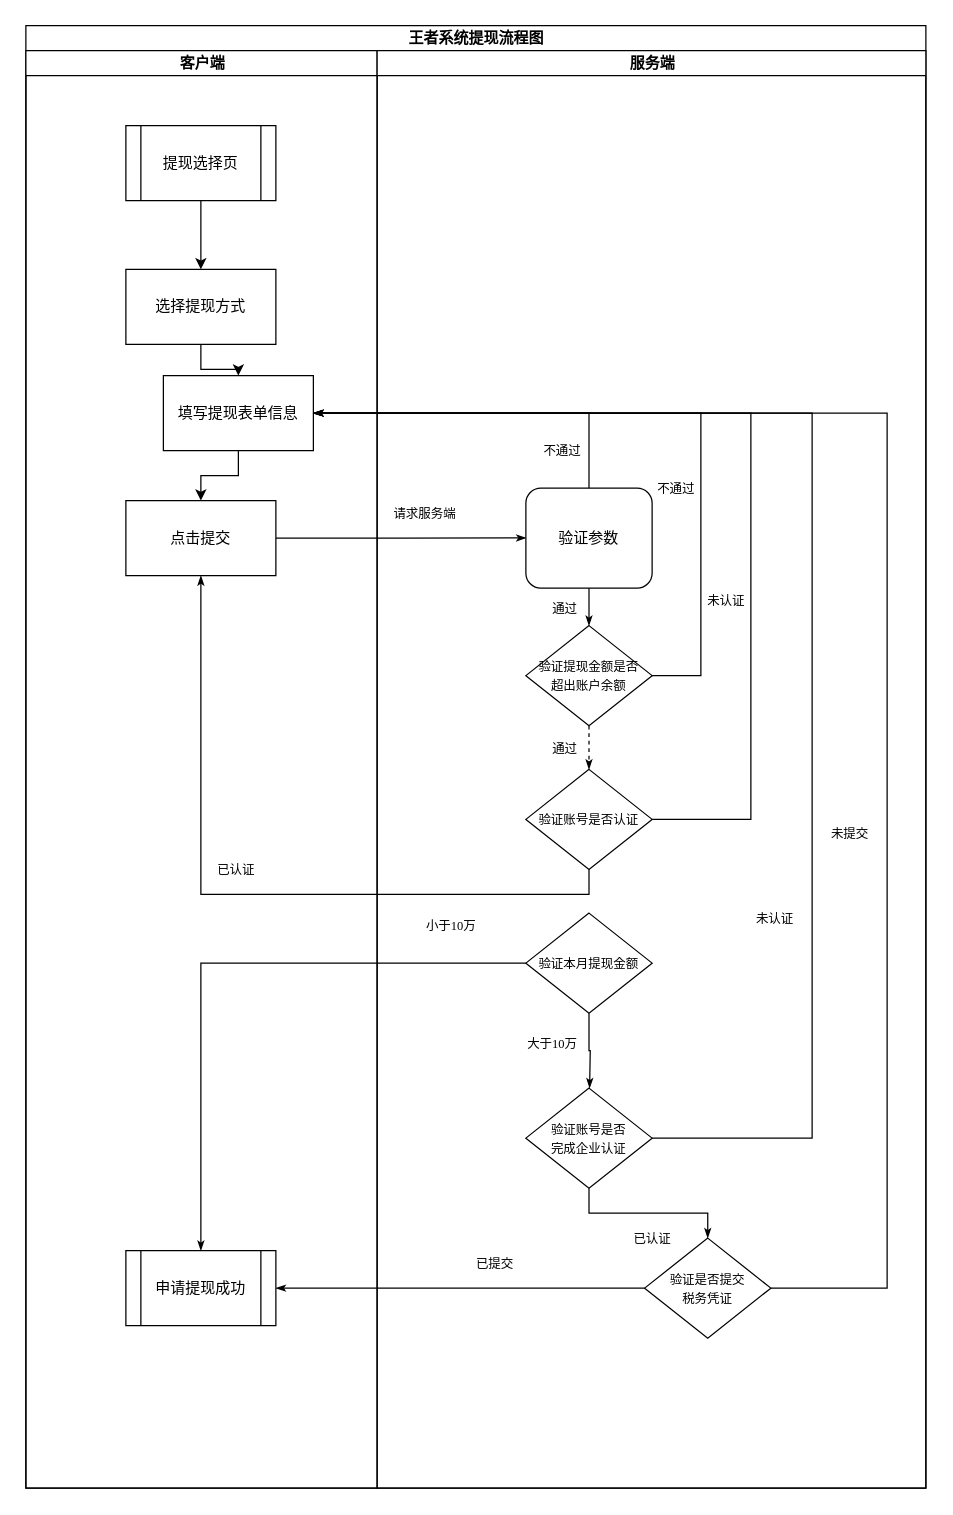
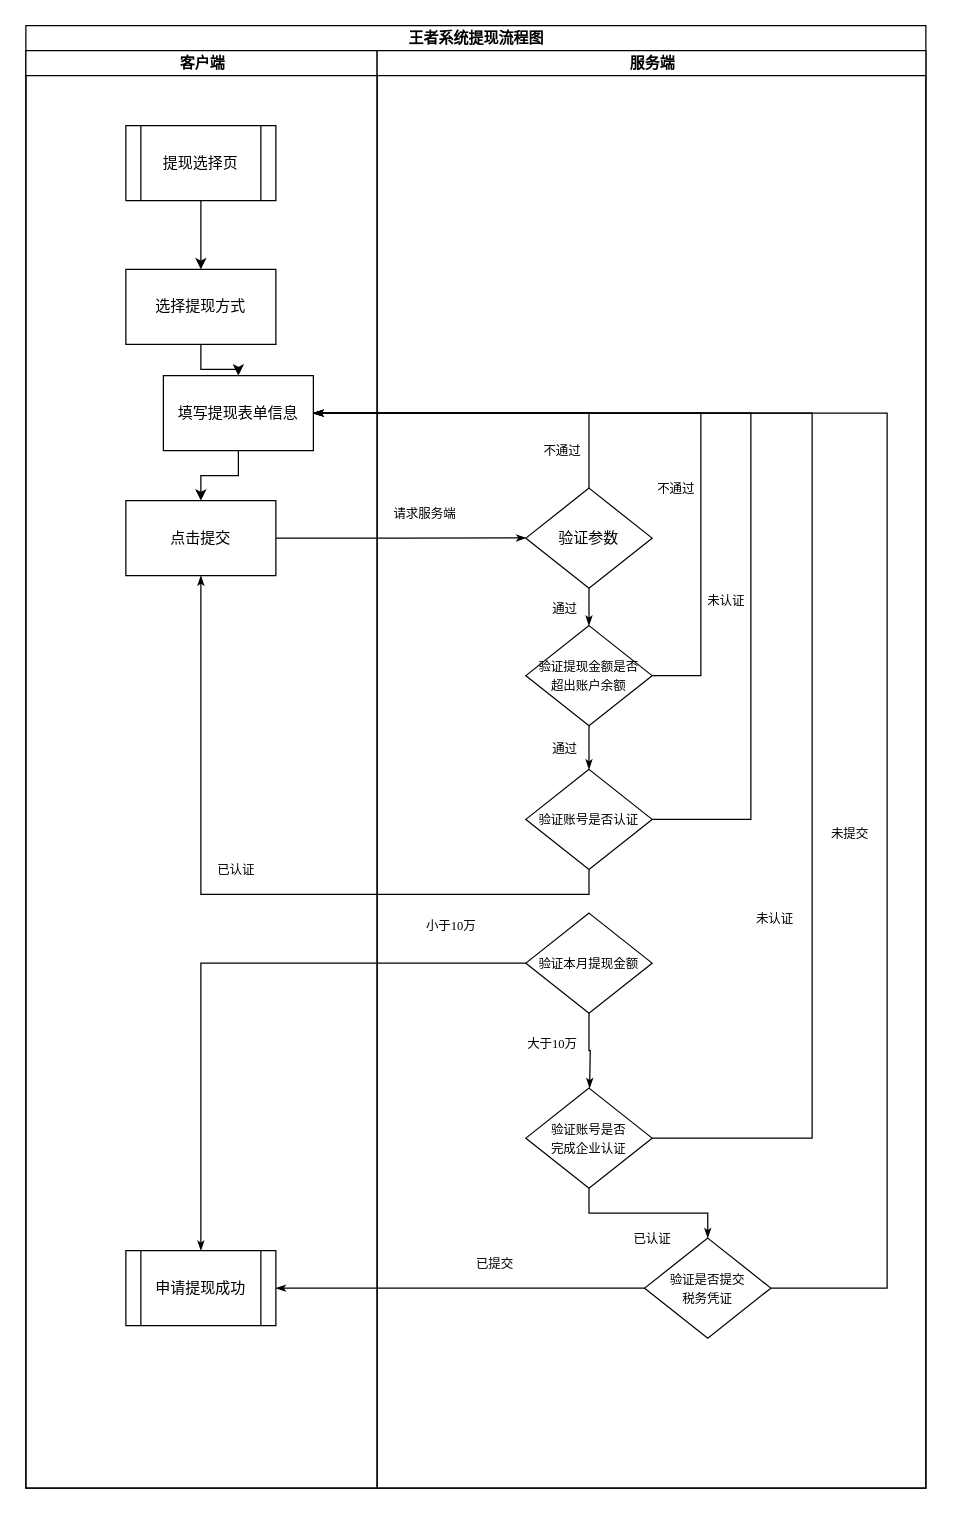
node "验证参数": shape rounded rectangle -> diamond
edge "验证提现金额是否 超出账户余额" -> "验证账号是否认证": style dashed -> solid
